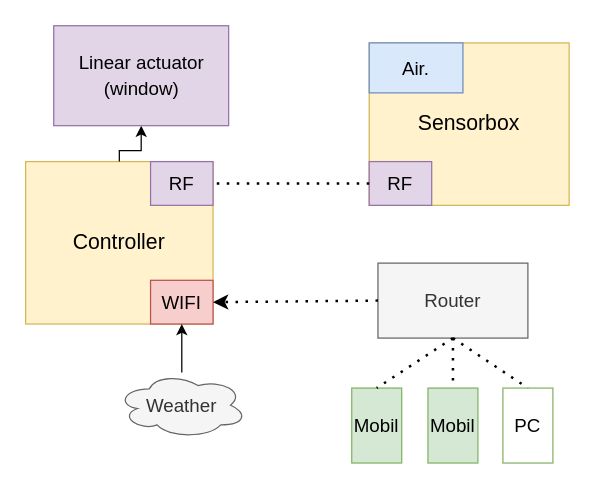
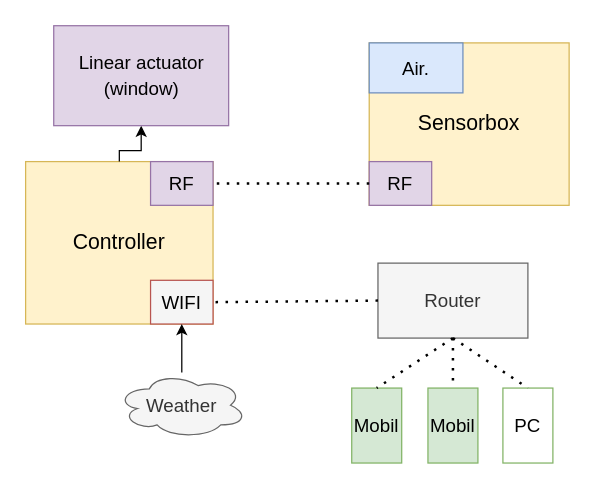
node "WIFI": fillcolor #f8cecc -> #f5f5f5
edge "Router" -> "WIFI": arrowhead classic -> none
